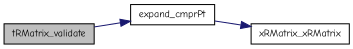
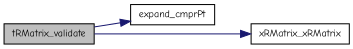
edge "expand_cmprPt" -> "xRMatrix_xRMatrix": now "tRMatrix_validate" -> "xRMatrix_xRMatrix"
